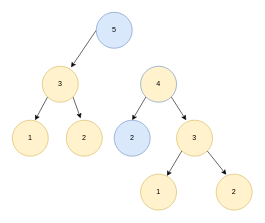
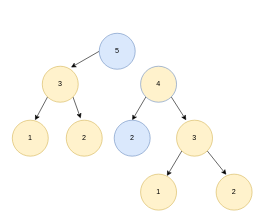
node "5": moved (114, 30) -> (117, 51)
